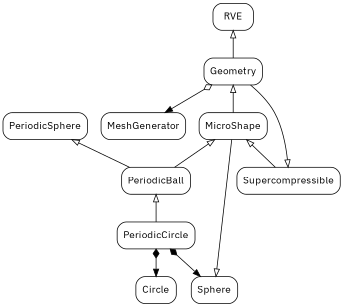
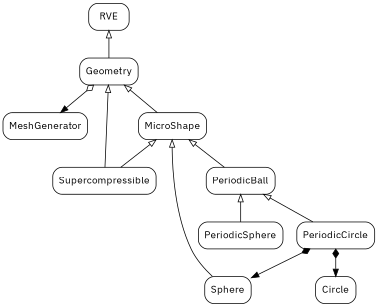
edge "Geometry" -> "Supercompressible": reversed
edge "PeriodicBall" -> "PeriodicSphere": reversed
edge "MicroShape" -> "Sphere": reversed
